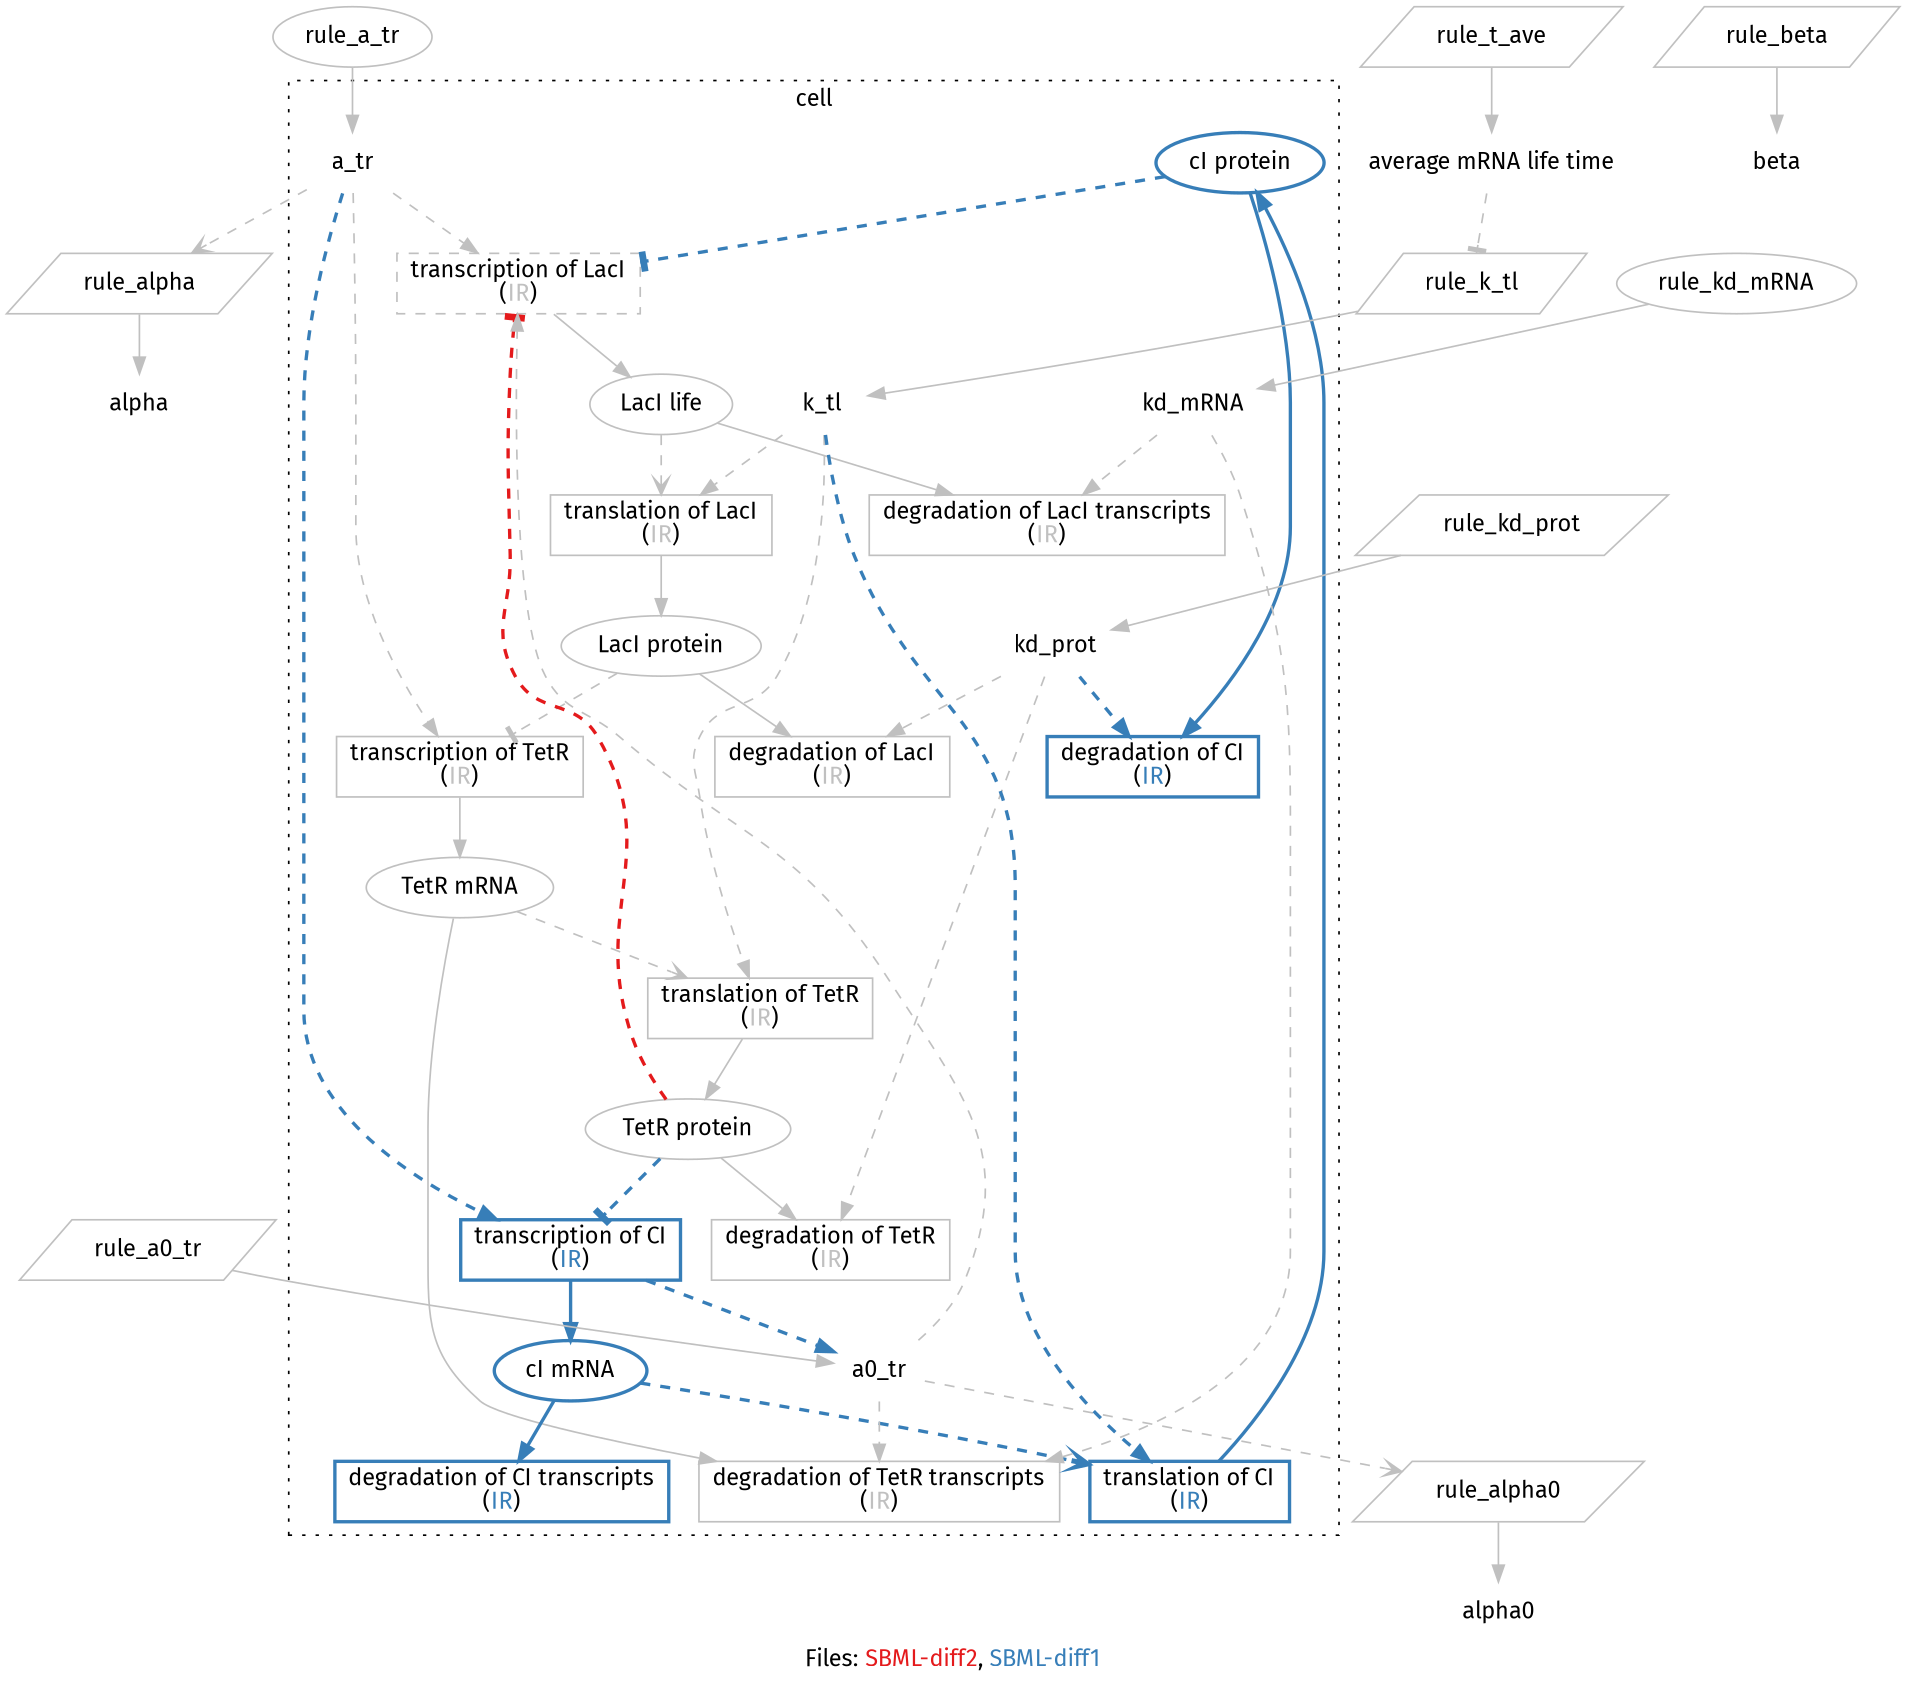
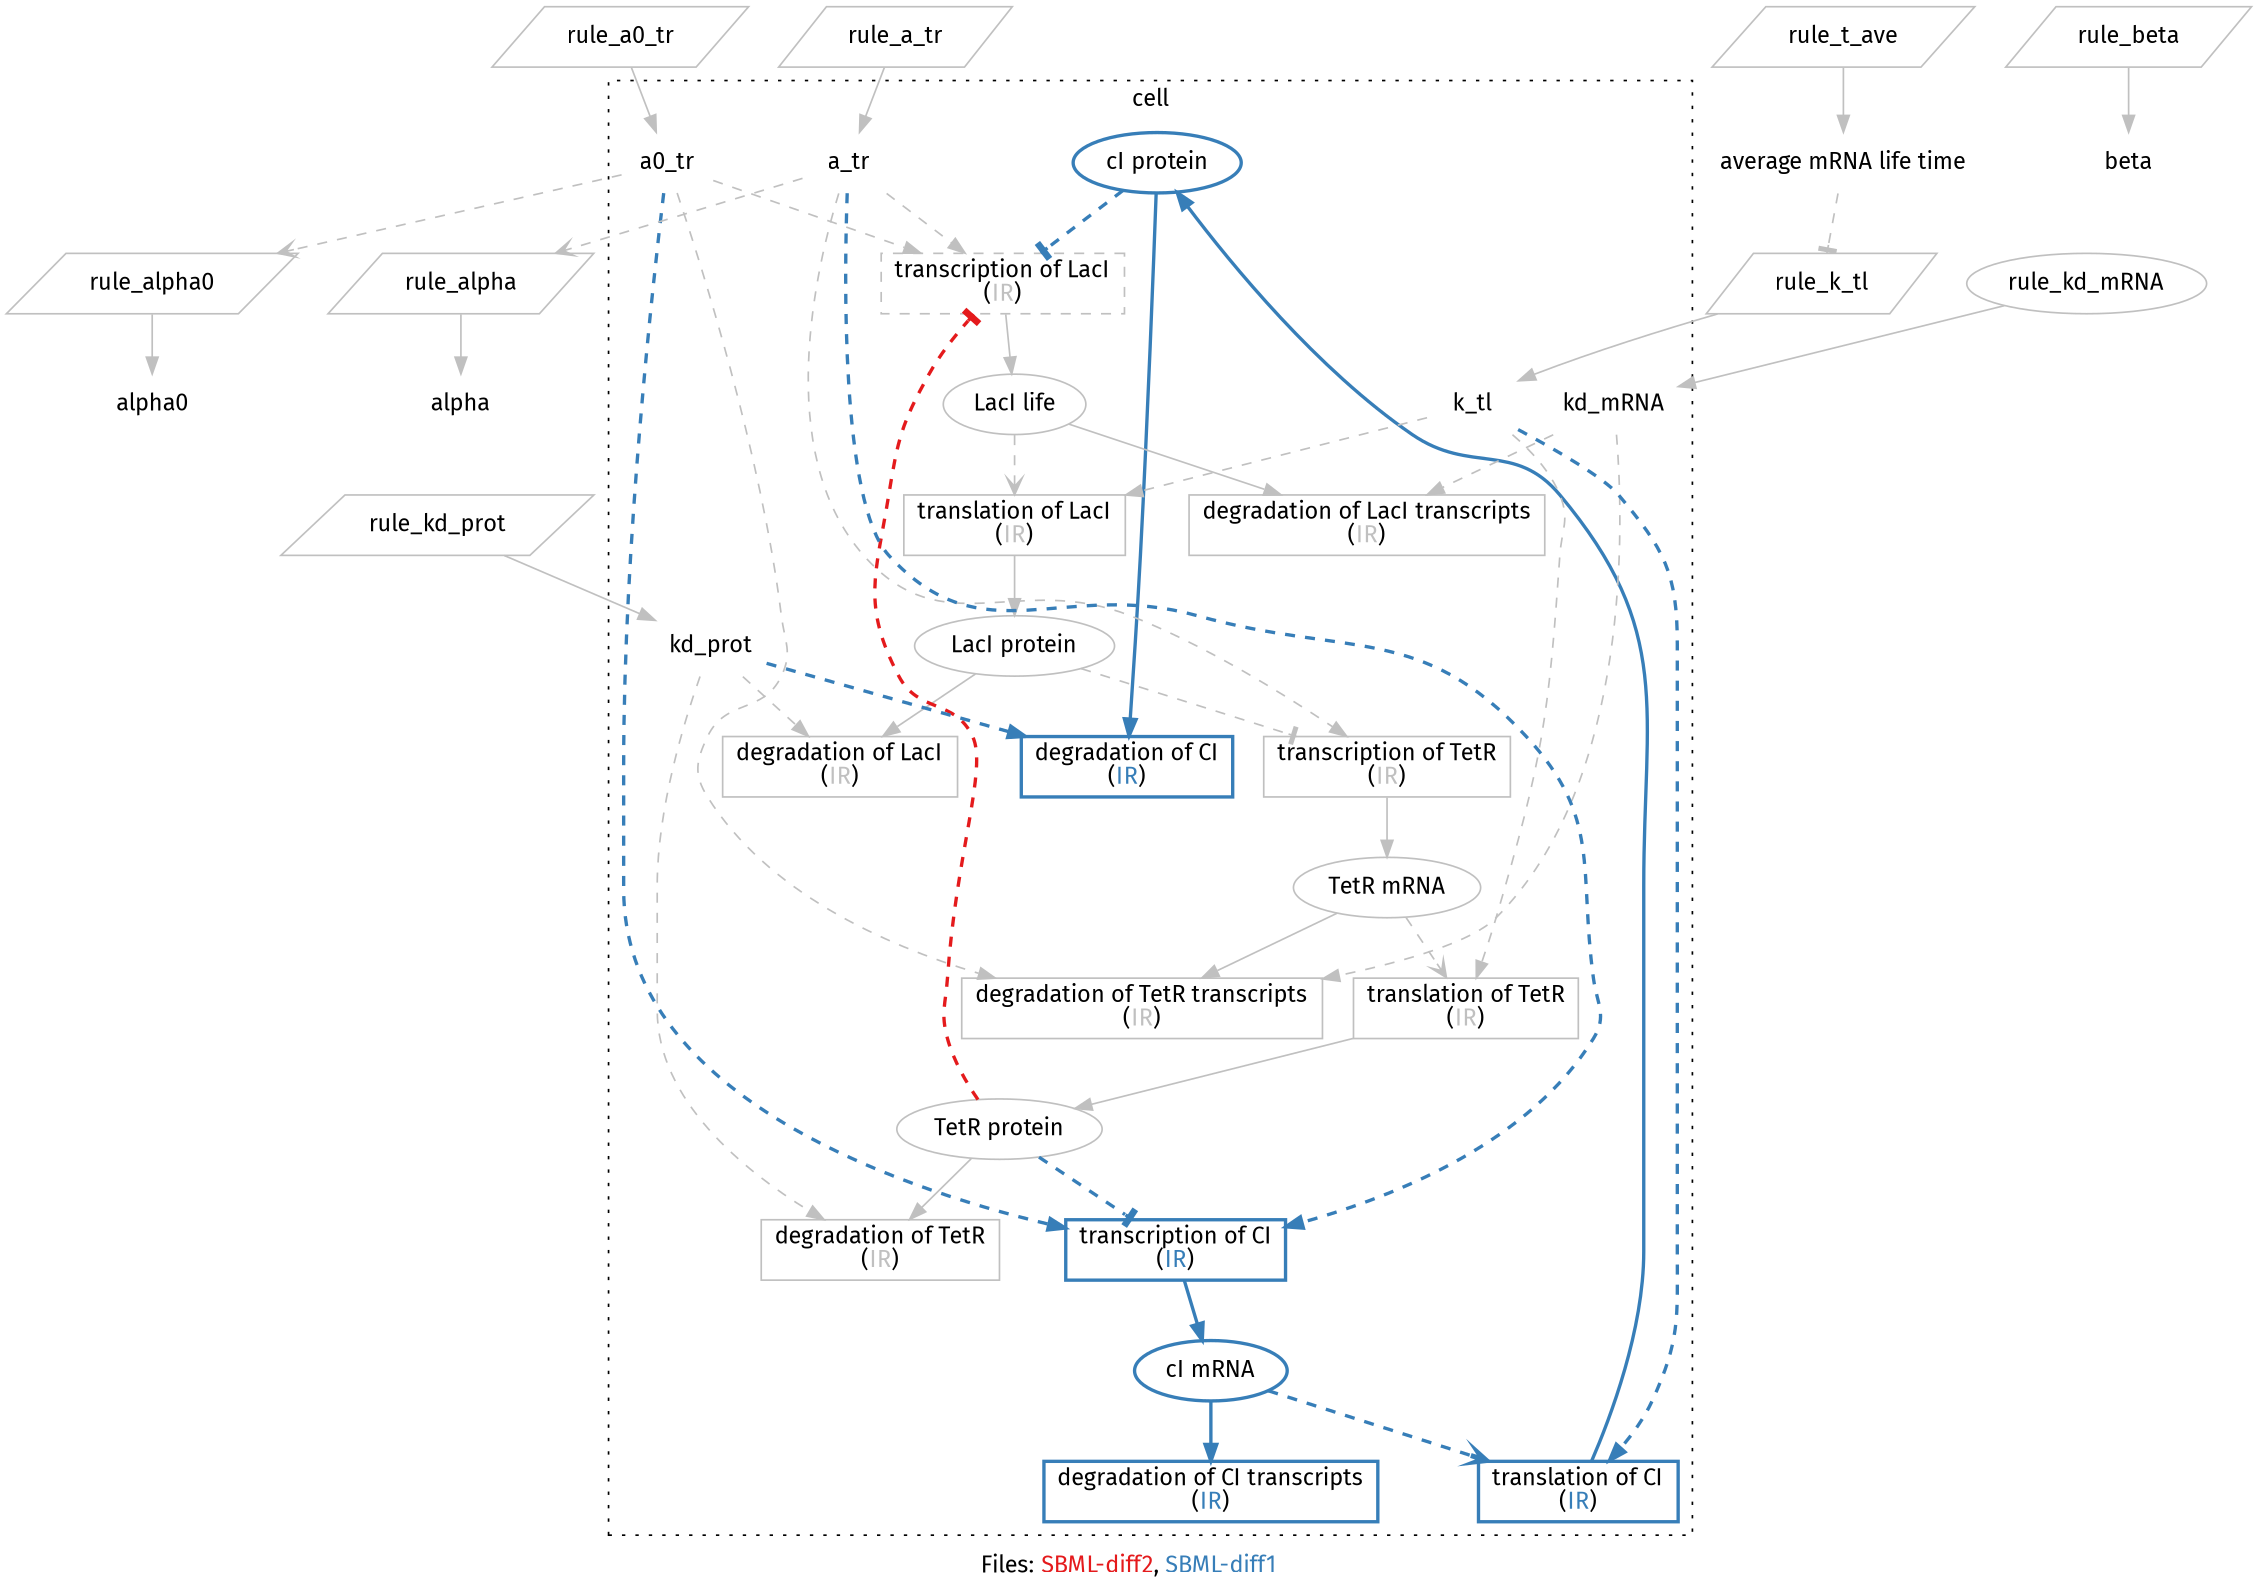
node "rule_a_tr": shape ellipse -> parallelogram
edge "transcription of CI" -> "a0_tr": reversed
